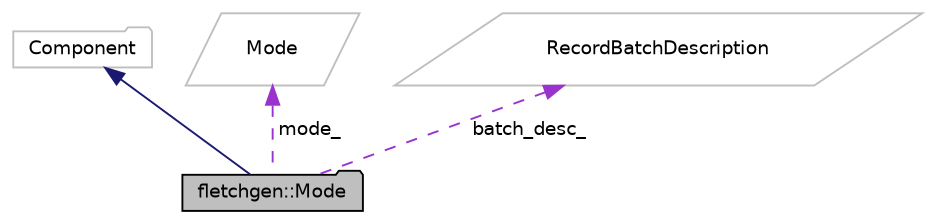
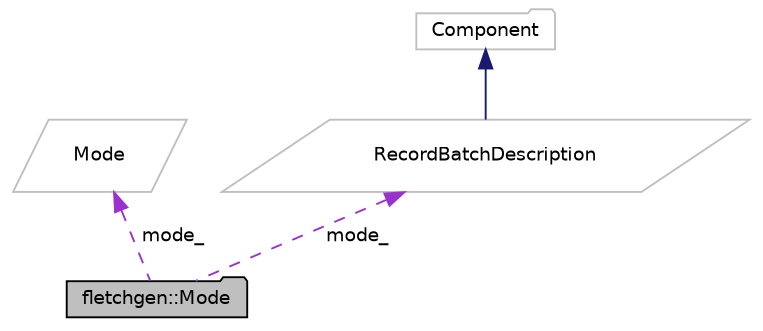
edge "fletchgen::Mode" -> "Component": now "RecordBatchDescription" -> "Component"
edge "fletchgen::Mode" -> "RecordBatchDescription": label " batch_desc_" -> " mode_"
